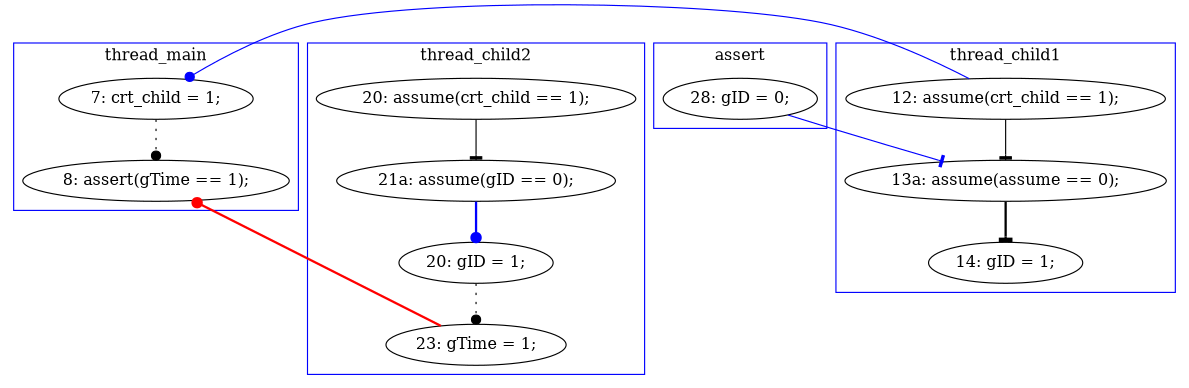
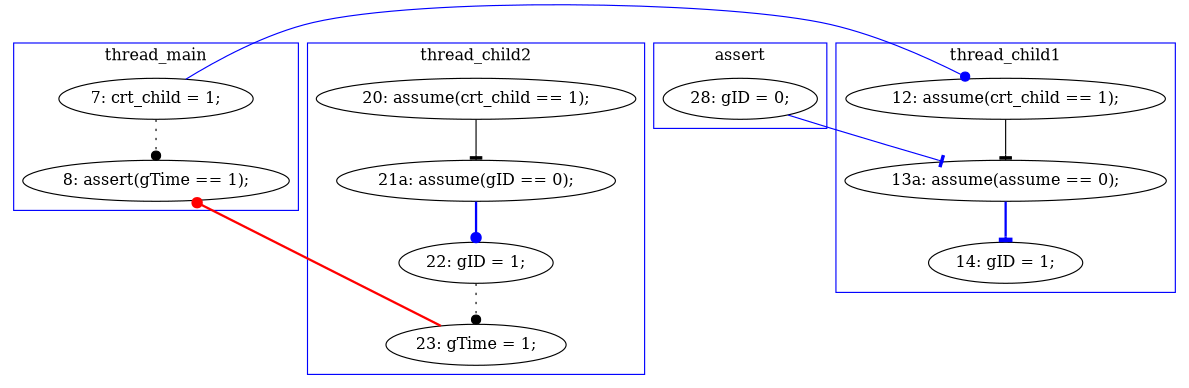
edge "12: assume(crt_child == 1);" -> "7: crt_child = 1;": reversed
edge "13a: assume(assume == 0);" -> "14: gID = 1;": color black -> Blue
node "20: gID = 1;": label "20: gID = 1;" -> "22: gID = 1;"
